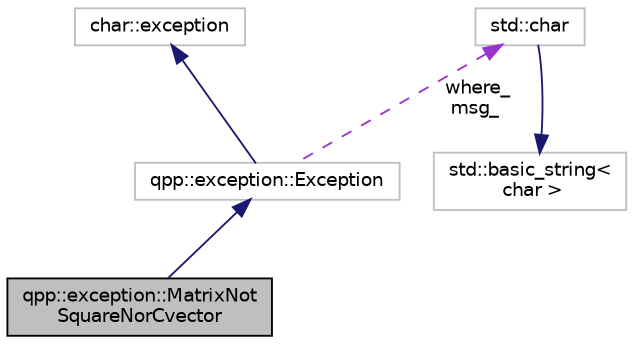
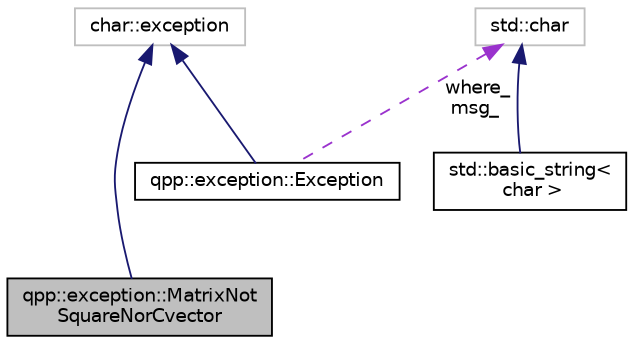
edge "std::char" -> "std::basic_string< char >": reversed
node "qpp::exception::Exception": color grey75 -> black
node "std::basic_string< char >": color grey75 -> black
edge "qpp::exception::MatrixNot SquareNorCvector" -> "qpp::exception::Exception": now "qpp::exception::MatrixNot SquareNorCvector" -> "char::exception"
